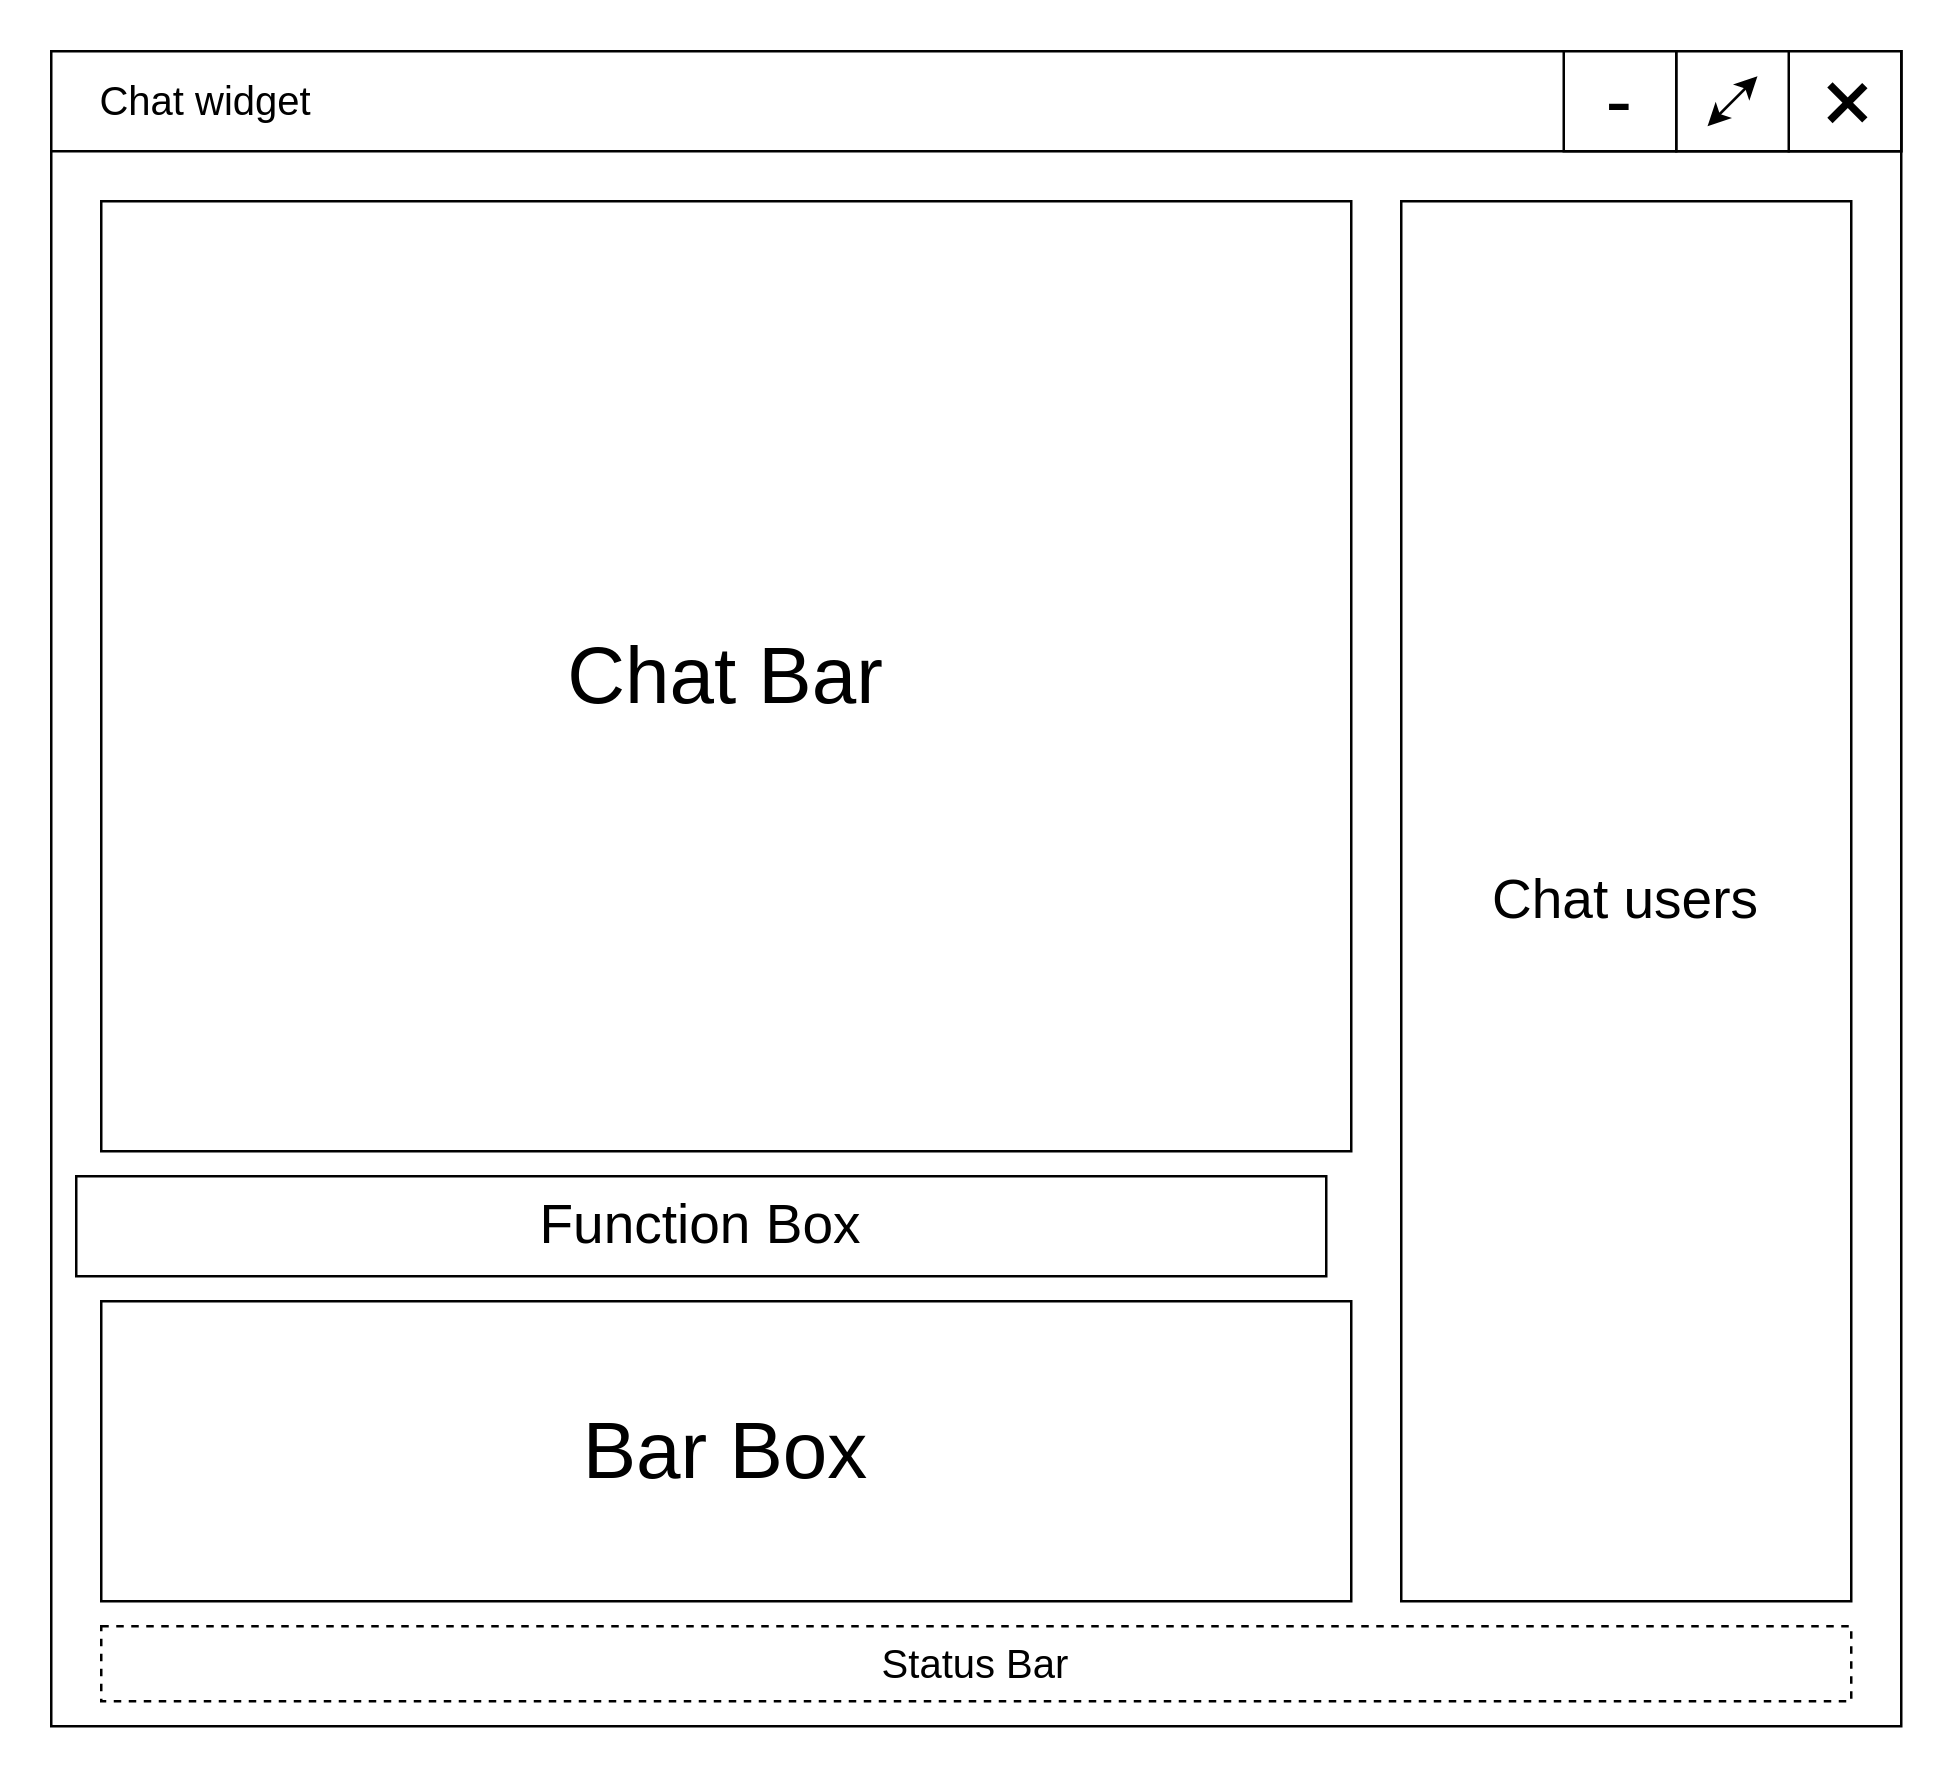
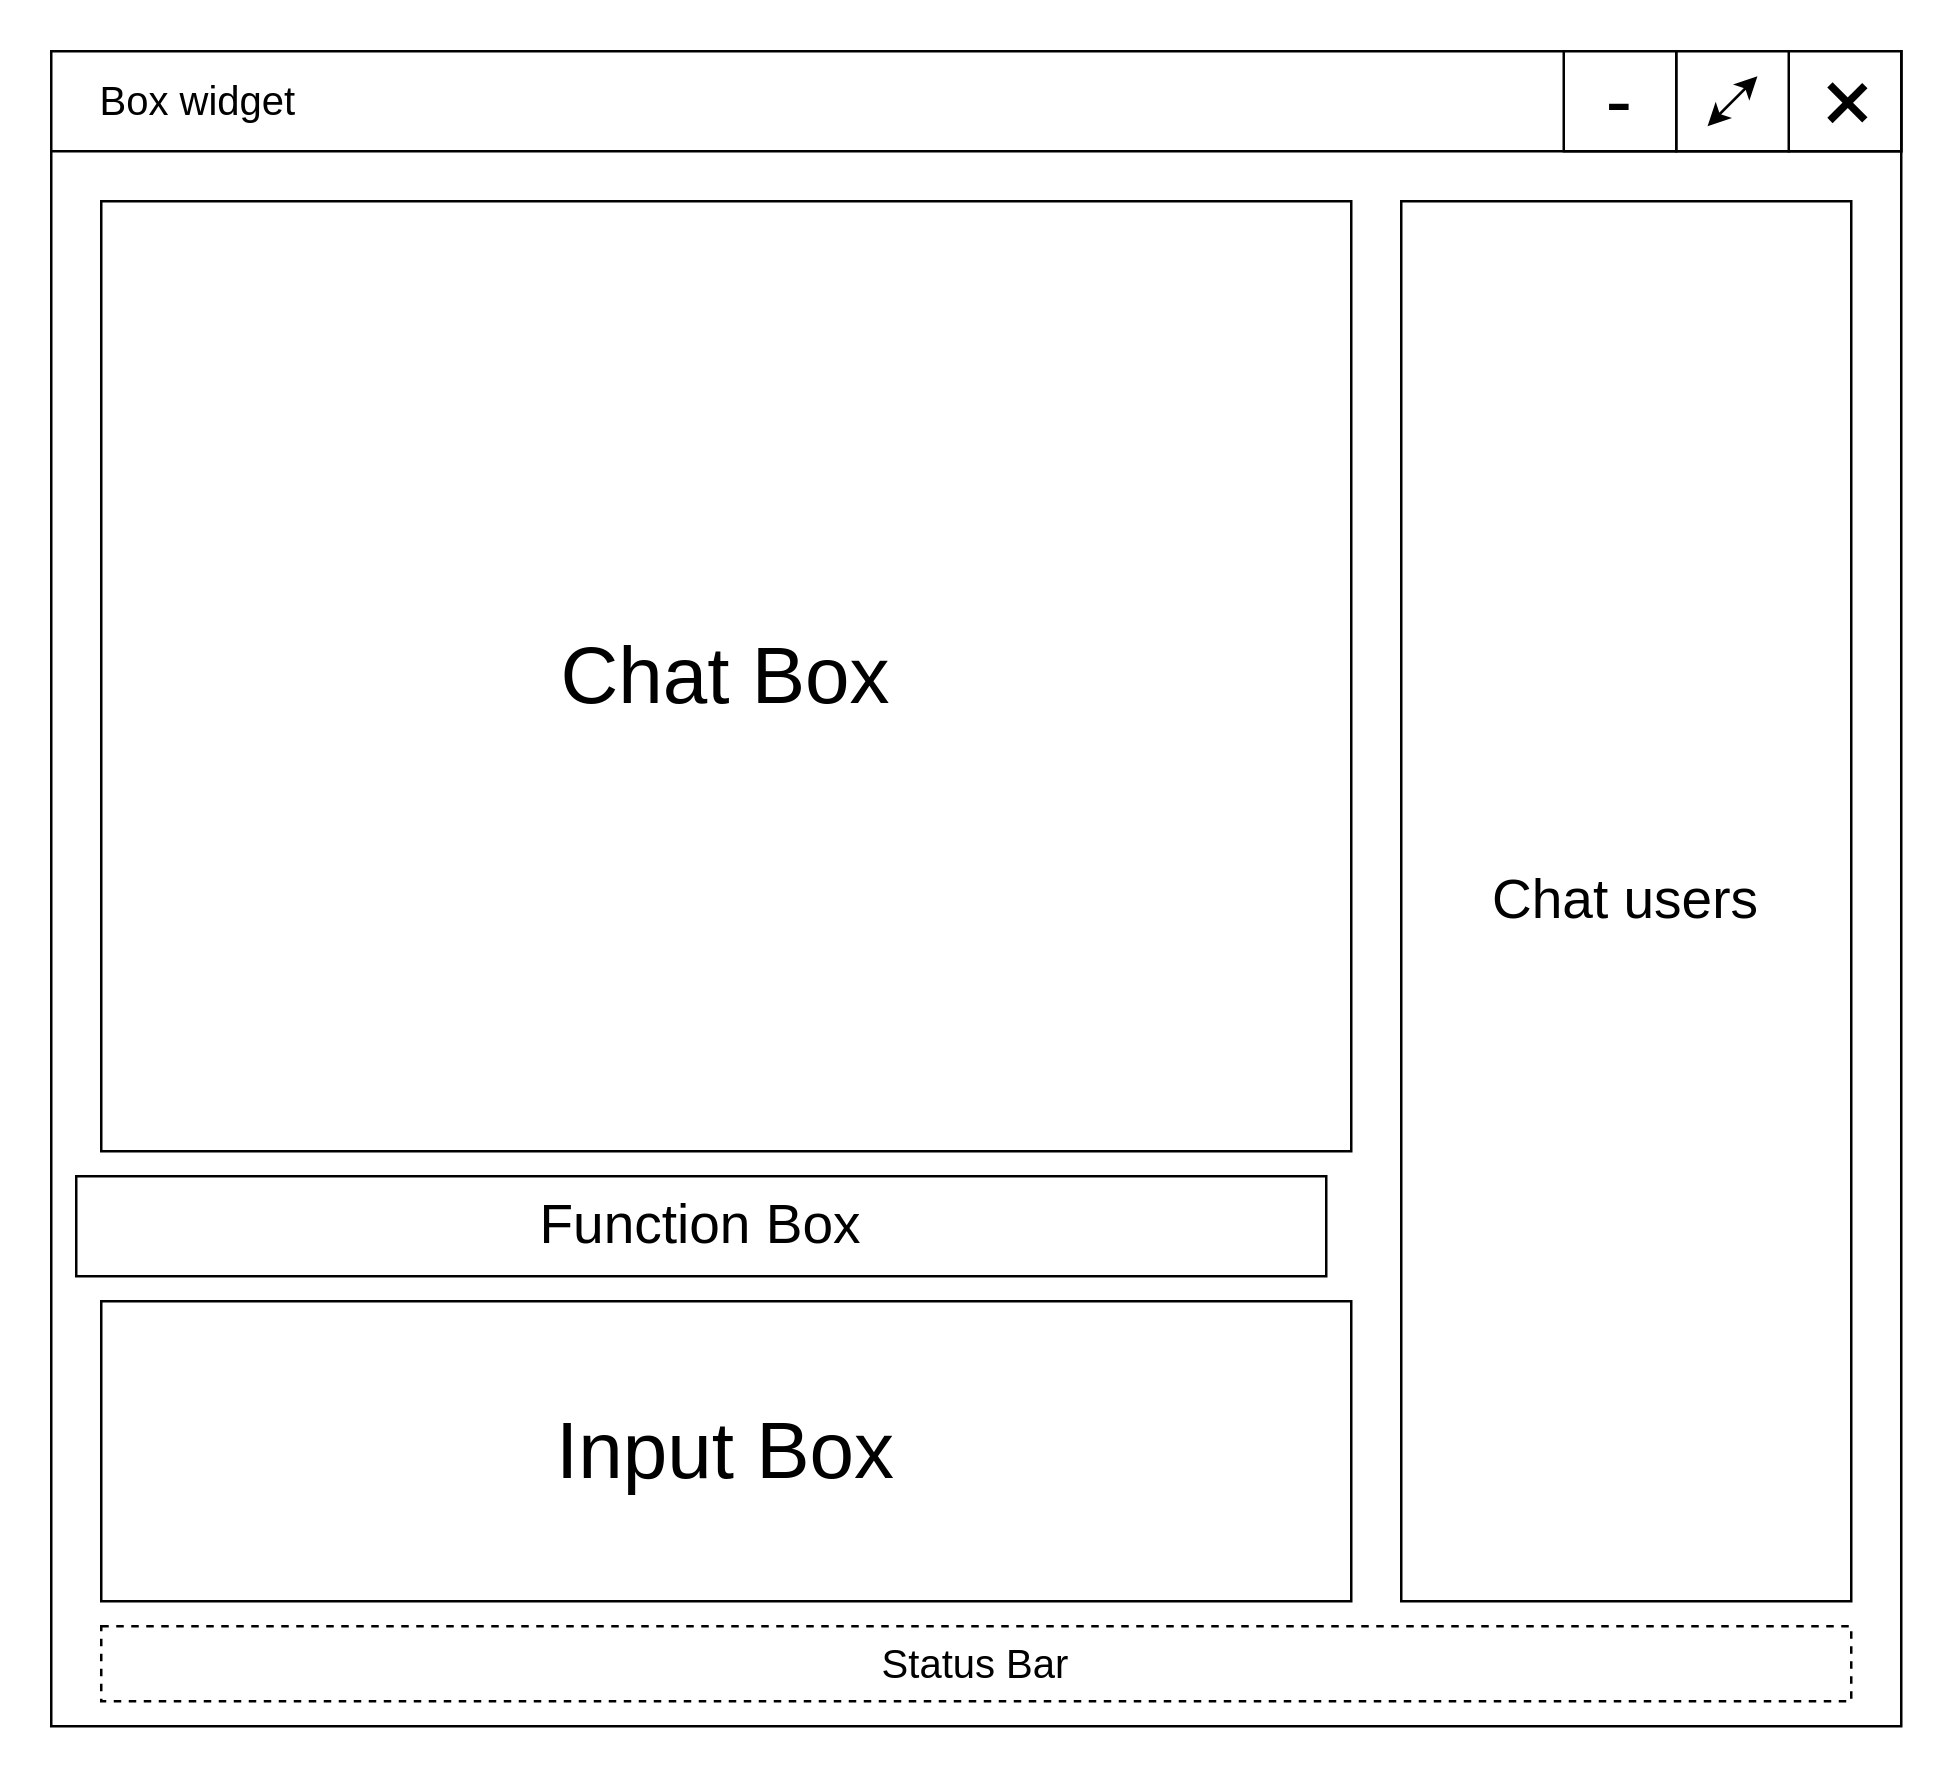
node "Chat widget": label "Chat widget" -> "Box widget"
node "Chat Bar": label "Chat Bar" -> "Chat Box"
node "Bar Box": label "Bar Box" -> "Input Box"
